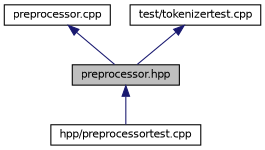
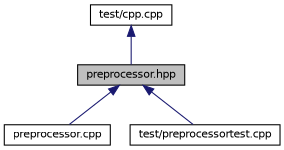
node "test/tokenizertest.cpp": label "test/tokenizertest.cpp" -> "test/cpp.cpp"
edge "preprocessor.hpp" -> "preprocessor.cpp": reversed
node "hpp/preprocessortest.cpp": label "hpp/preprocessortest.cpp" -> "test/preprocessortest.cpp"
